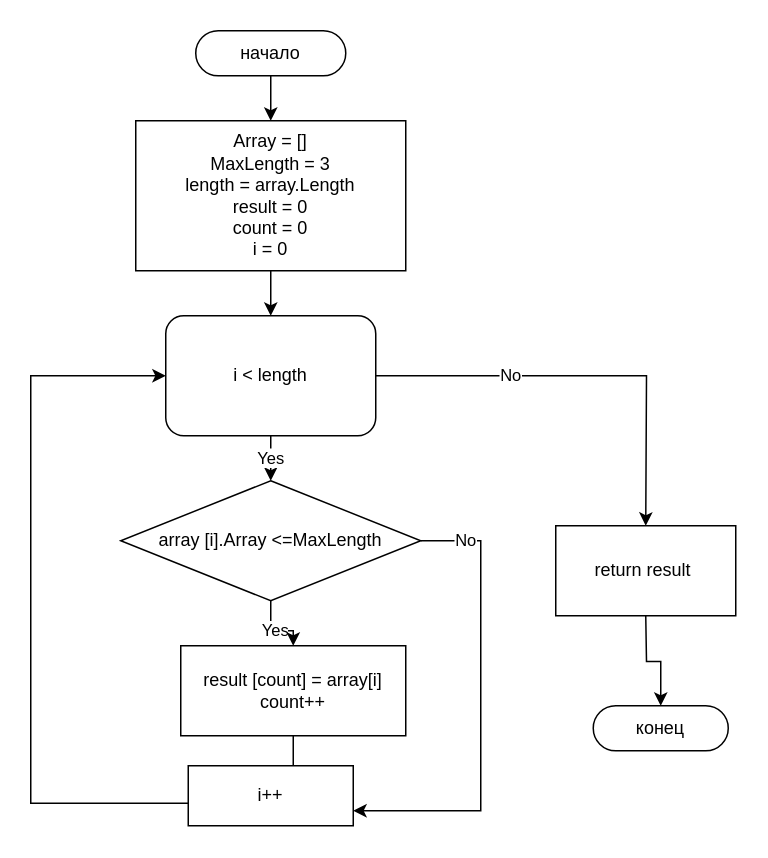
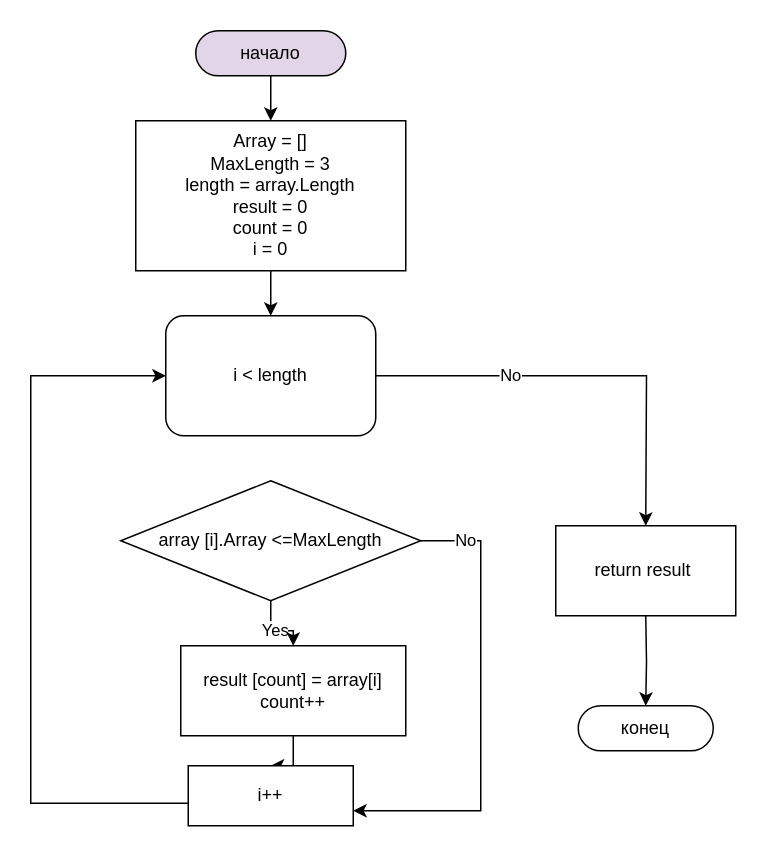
node "начало": fillcolor #ffffff -> #e1d5e7
edge "i < length" -> "array [i].Array <=MaxLength": removed, label "Yes"
node "конец": moved (661, 728) -> (646, 728)
edge "result [count] = array[i] count++" -- "i++": arrowhead none -> classic
